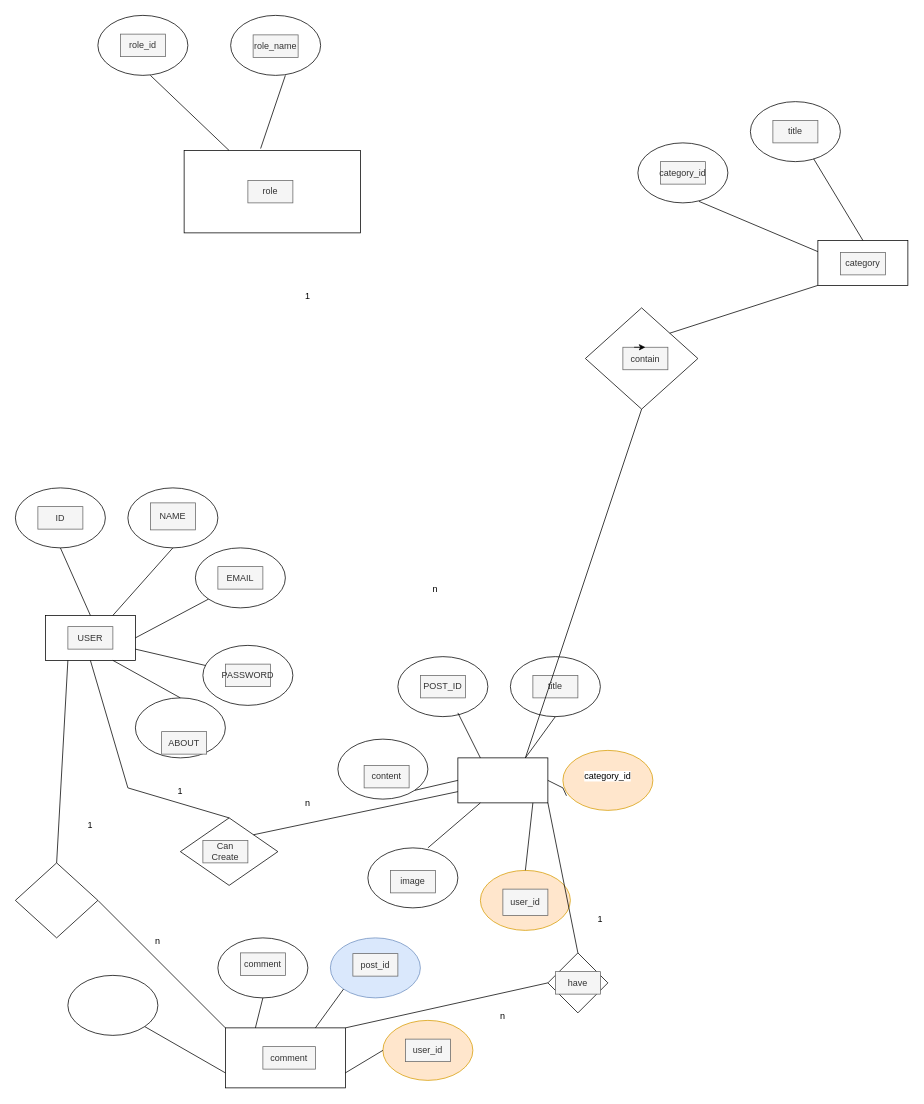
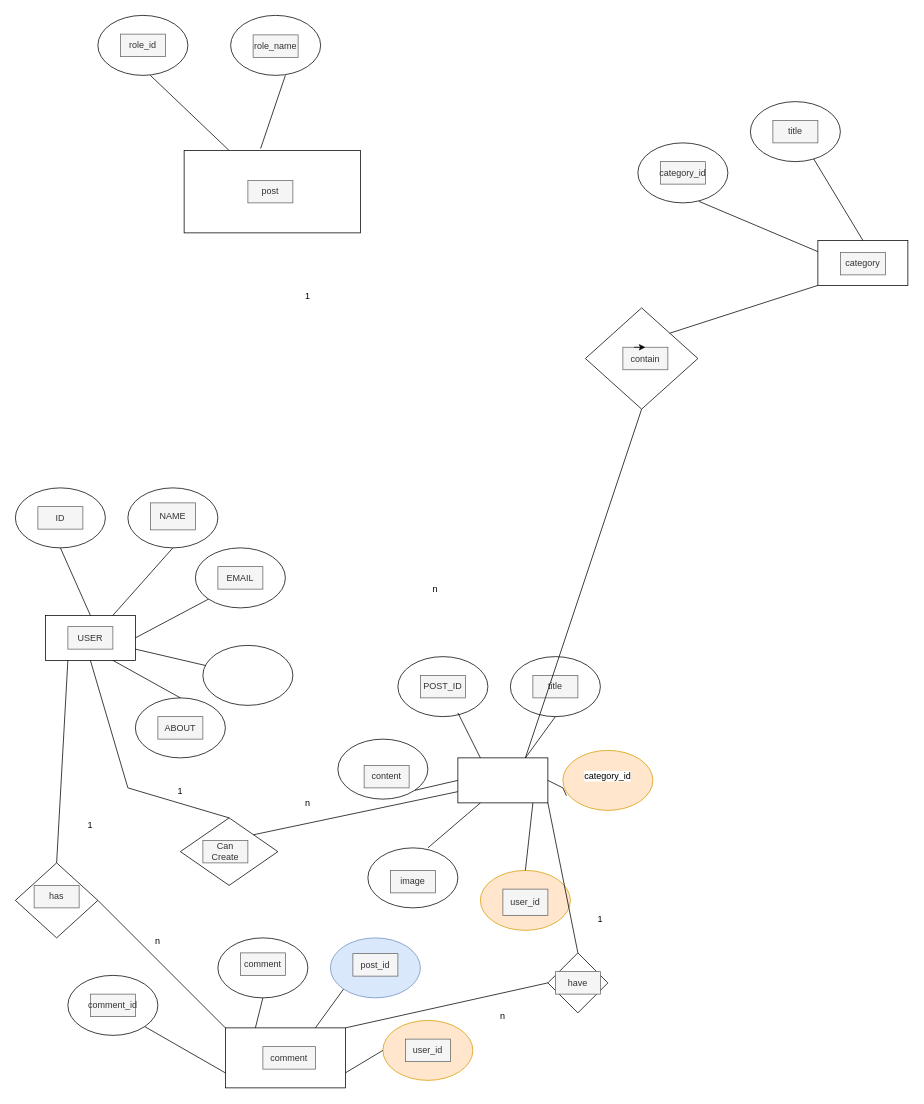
node "role": label "role" -> "post"
node "PASSWORD": removed
node "ABOUT": moved (184, 743) -> (180, 728)
node "has": added
node "comment_id": added
